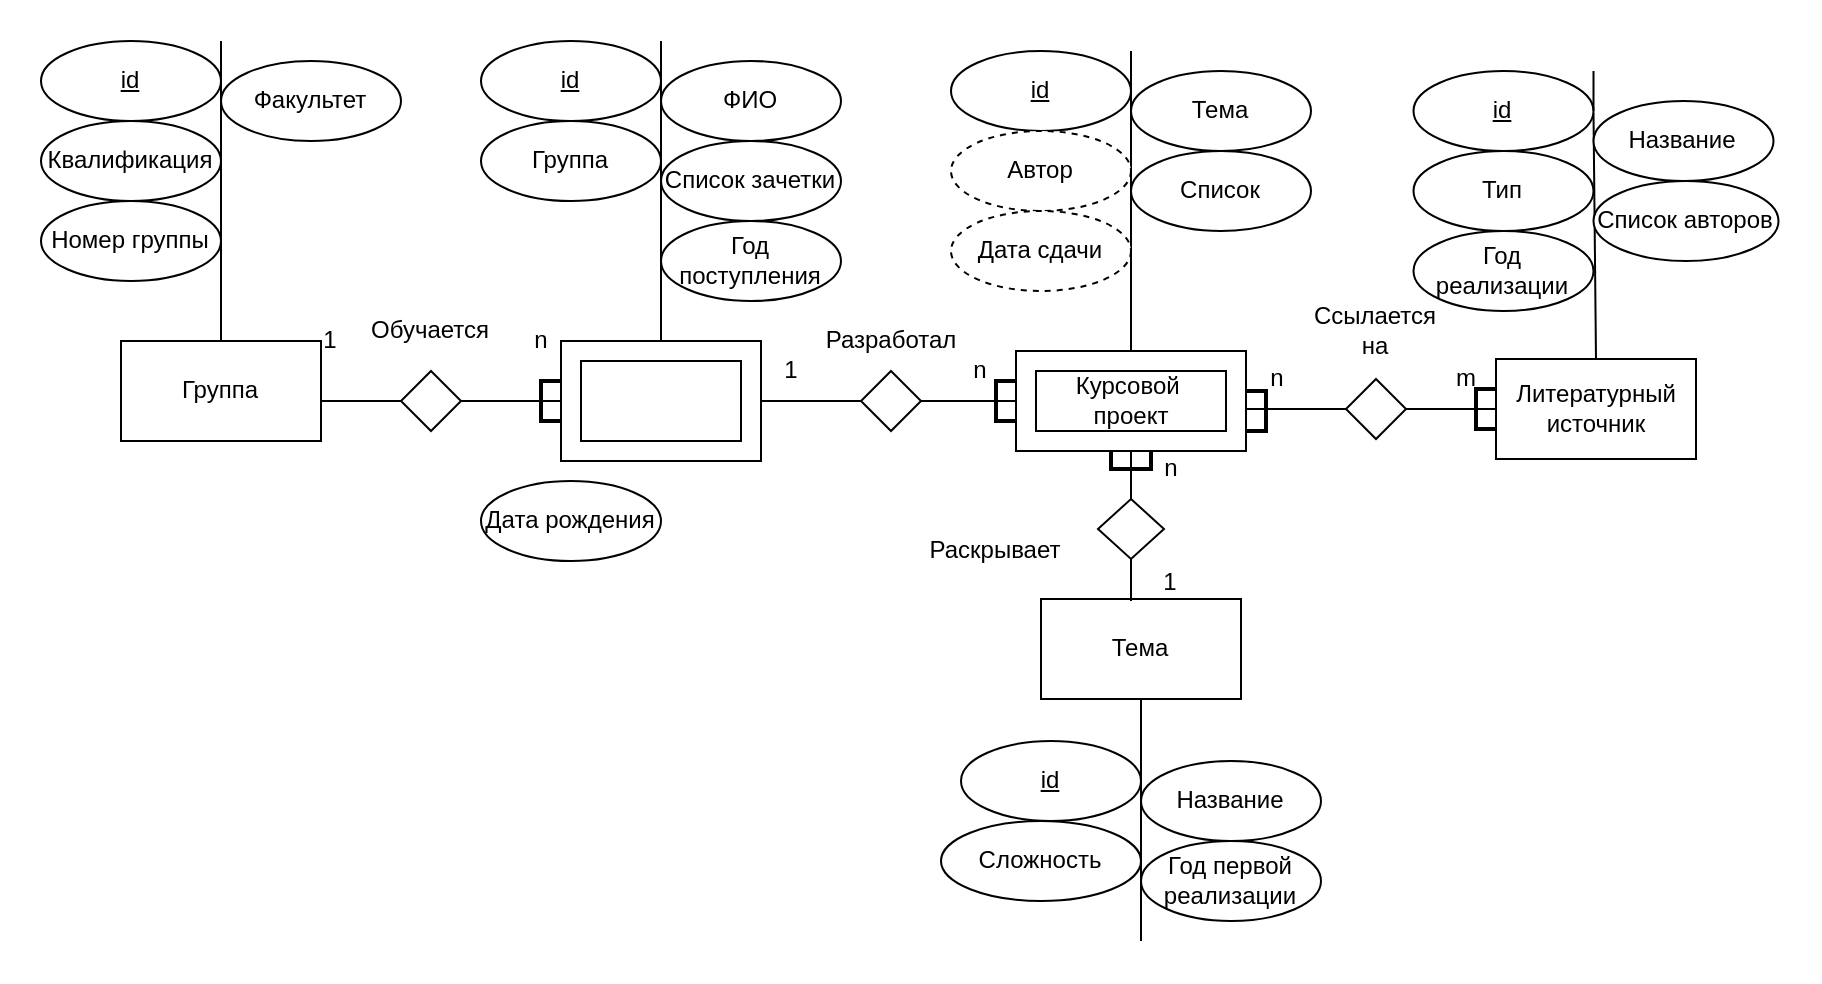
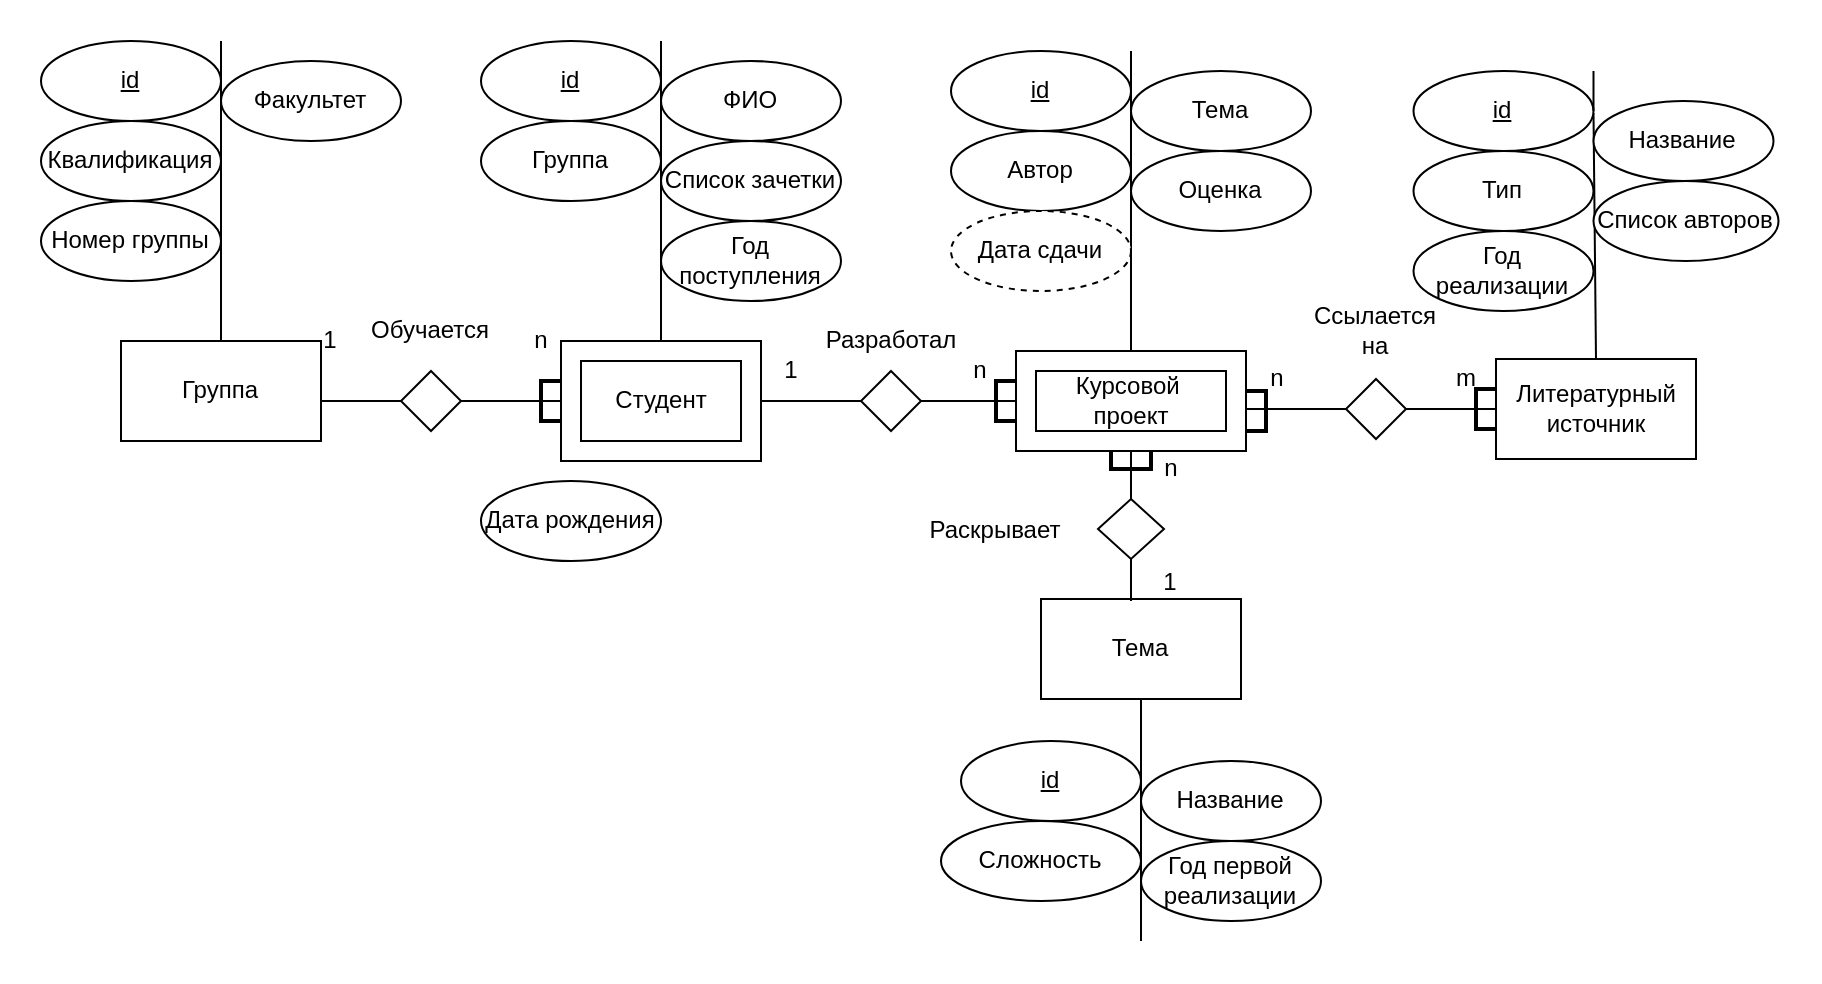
node "Автор": style dashed -> solid
node "Список": label "Список" -> "Оценка"
node "Студент": added
node "Раскрывает": moved (996, 551) -> (996, 531)
